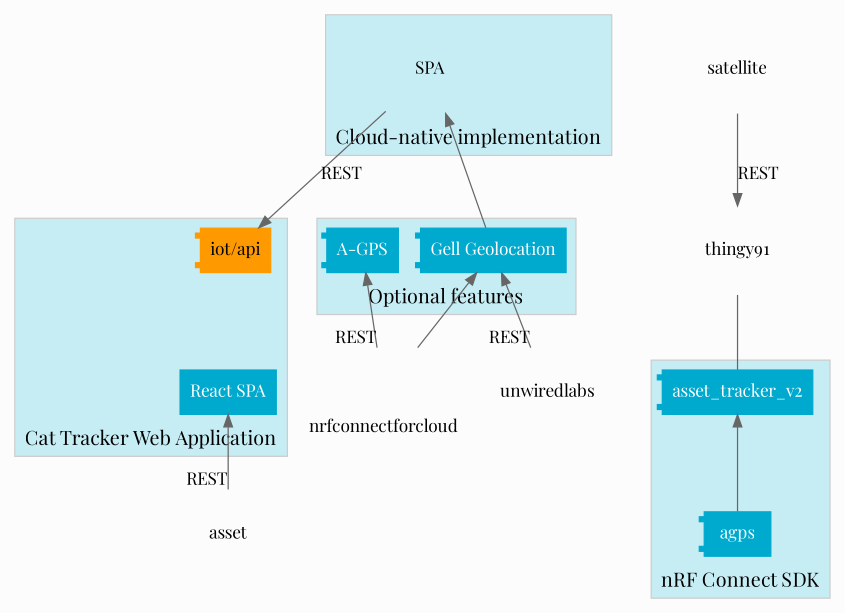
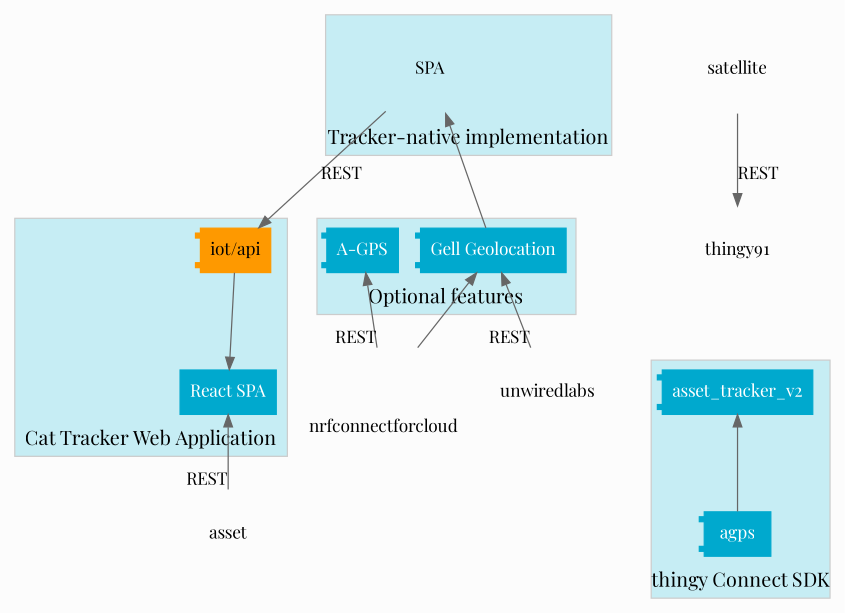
cluster "Cloud-native implementation": label "Cloud-native implementation" -> "Tracker-native implementation"
edge "iot/api" -> "React SPA": added
edge "thingy91" -- "asset_tracker_v2": removed
cluster "nRF Connect SDK": label "nRF Connect SDK" -> "thingy Connect SDK"
